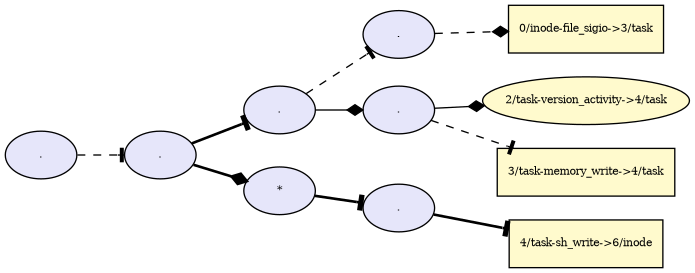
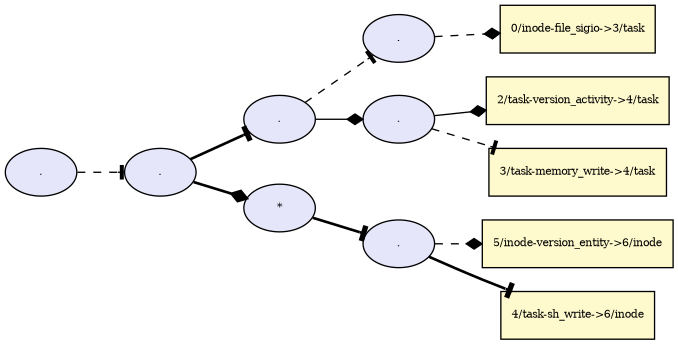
node "2/task-version_activity->4/task": shape ellipse -> box
node "5/inode-version_entity->6/inode": added
